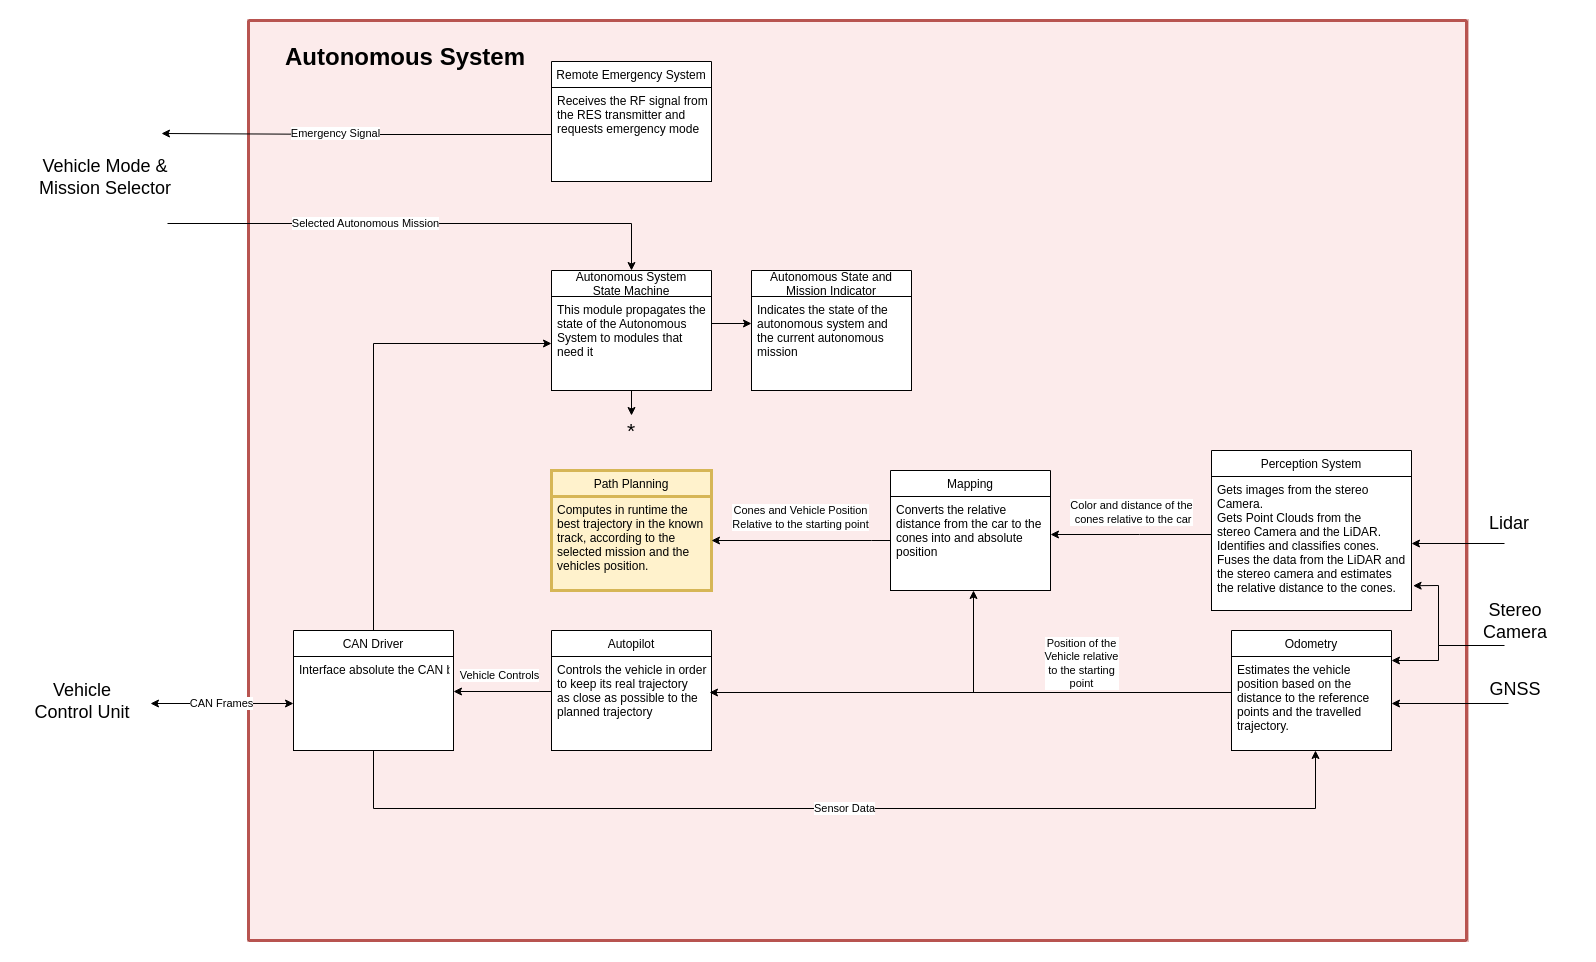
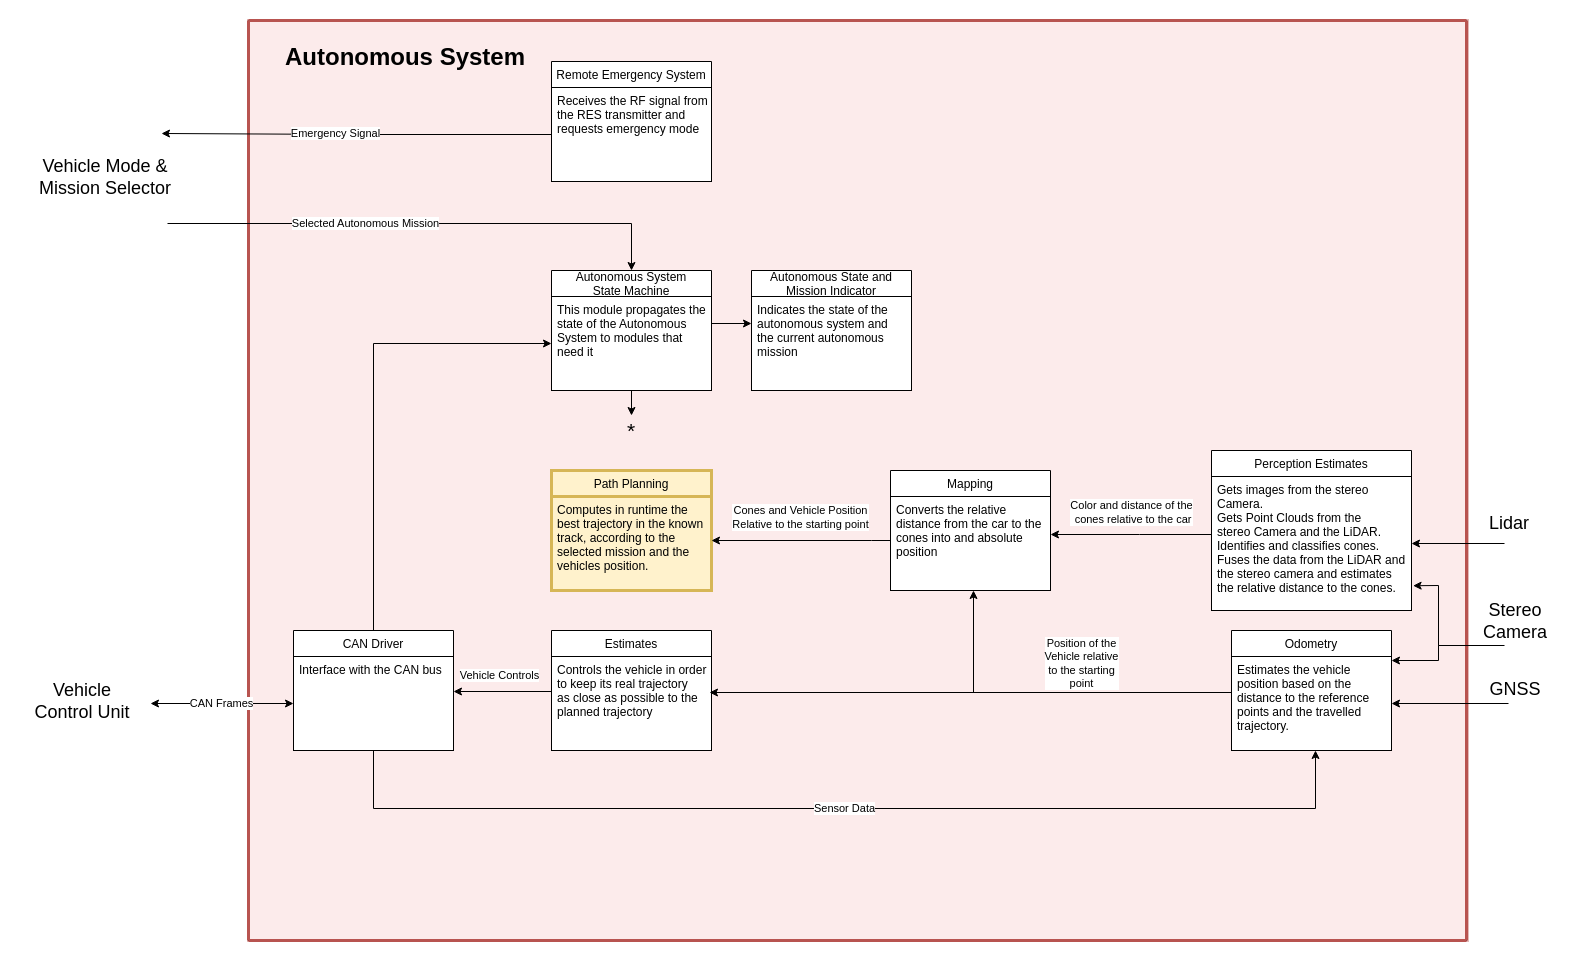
node "Perception System": label "Perception System" -> "Perception Estimates"
node "Autopilot": label "Autopilot" -> "Estimates"
node "Interface absolute the CAN bus": label "Interface absolute the CAN bus" -> "Interface with the CAN bus"
